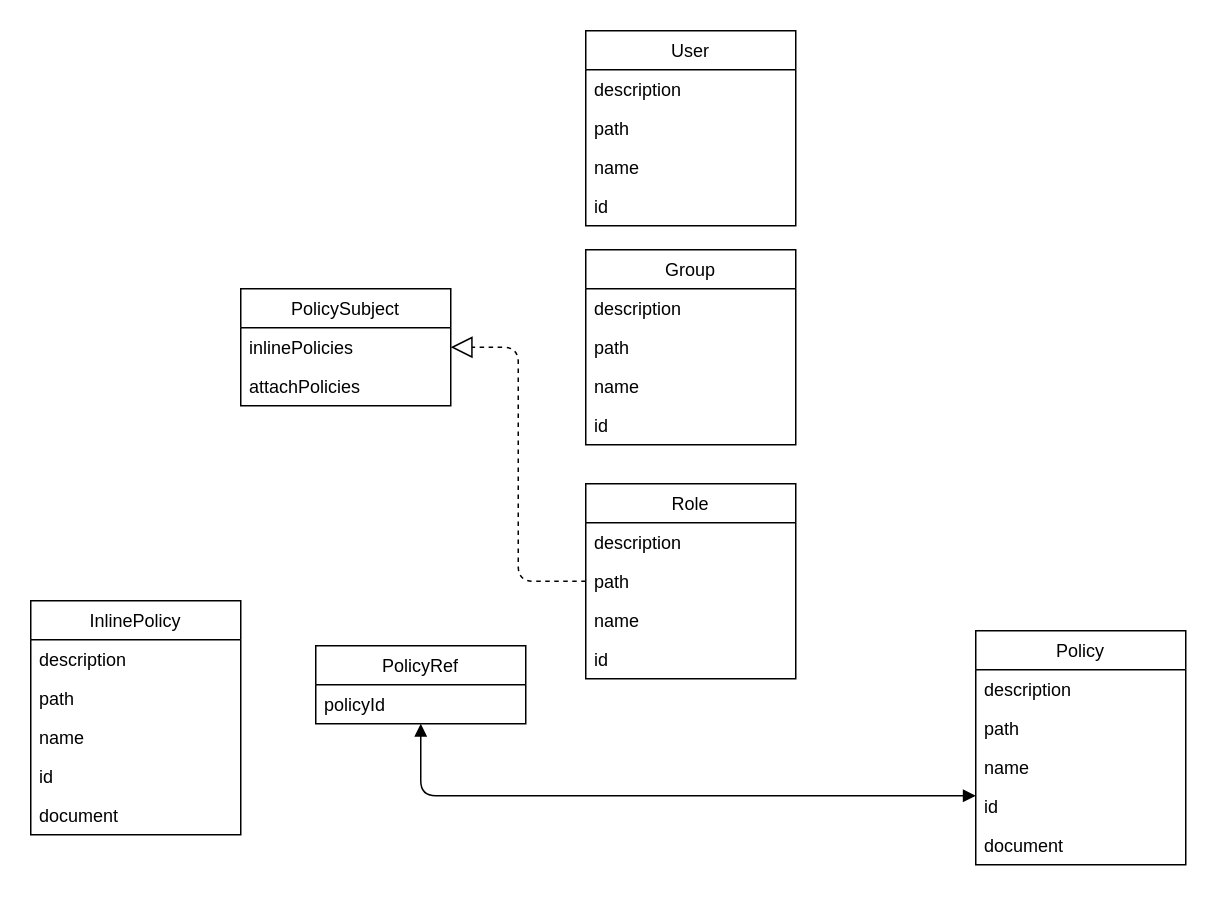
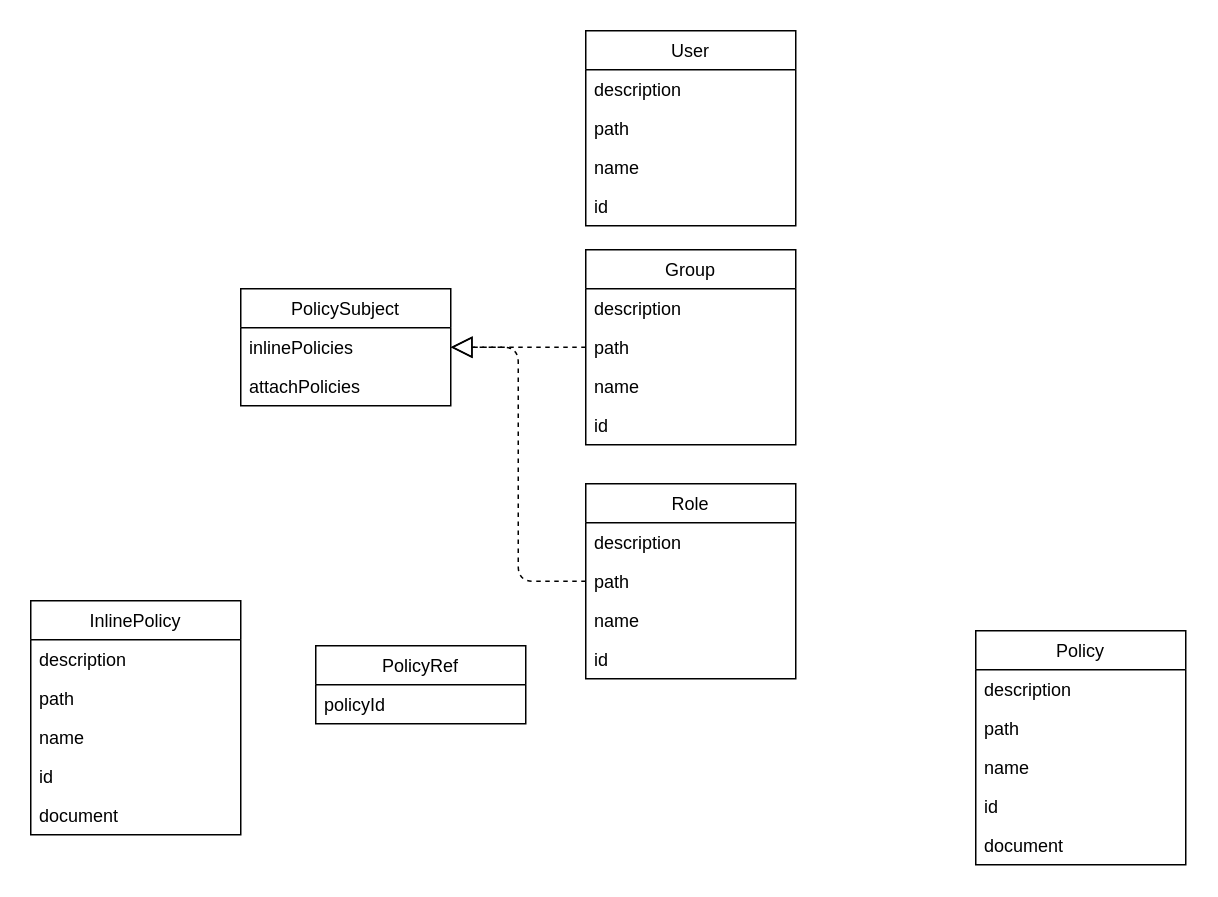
edge "Group" -> "inlinePolicies": added
edge "PolicyRef" -- "Policy": removed
